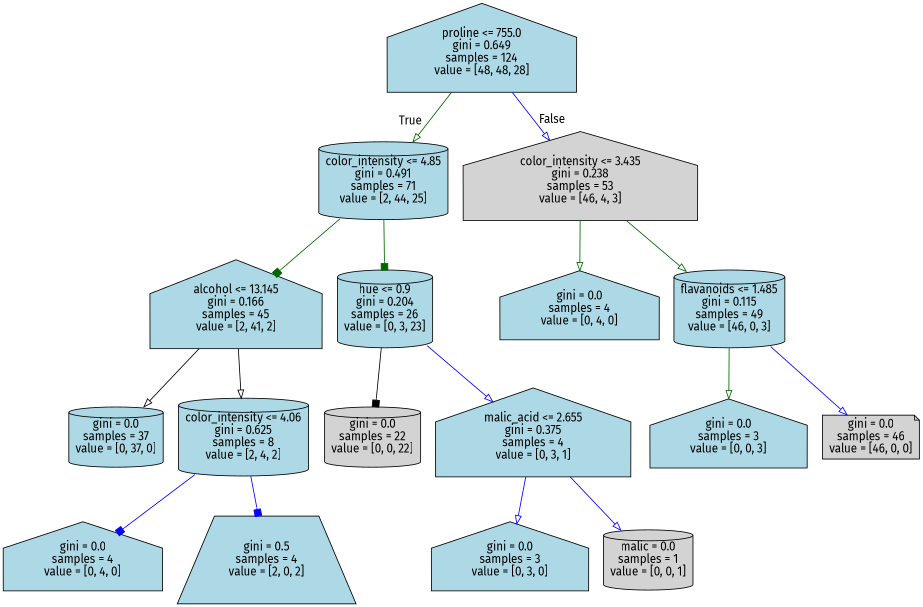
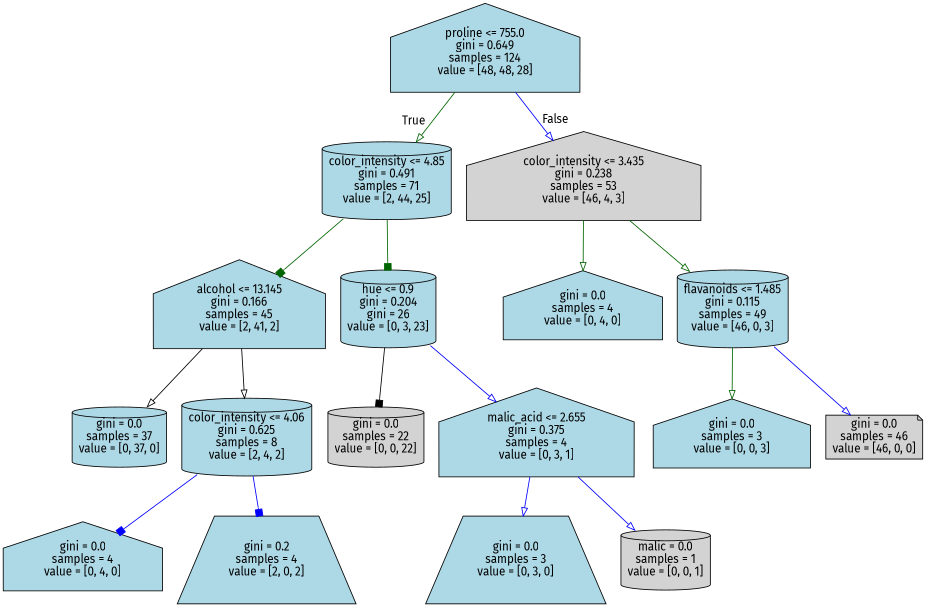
node "hue <= 0.9 gini = 0.204 samples = 26 value = [0, 3, 23]": label "hue <= 0.9 gini = 0.204 samples = 26 value = [0, 3, 23]" -> "hue <= 0.9 gini = 0.204 gini = 26 value = [0, 3, 23]"
node "gini = 0.5 samples = 4 value = [2, 0, 2]": label "gini = 0.5 samples = 4 value = [2, 0, 2]" -> "gini = 0.2 samples = 4 value = [2, 0, 2]"
node "gini = 0.0 samples = 3 value = [0, 3, 0]": shape house -> trapezium
